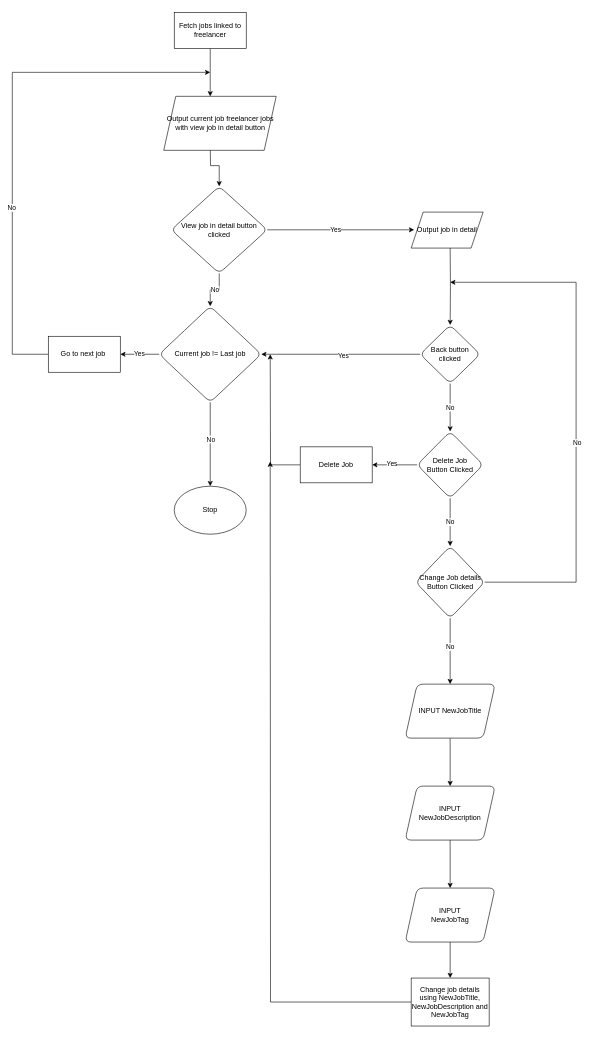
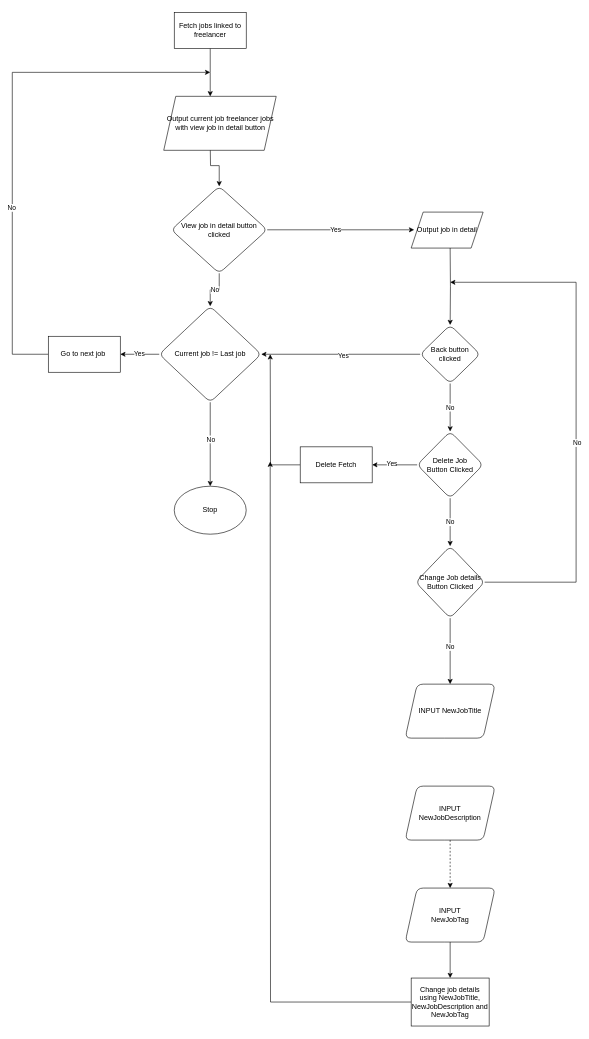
node "Delete Job": label "Delete Job" -> "Delete Fetch"
edge "INPUT NewJobTitle" -> "INPUT NewJobDescription": removed
edge "INPUT NewJobDescription" -> "INPUT NewJobTag": style solid -> dashed
